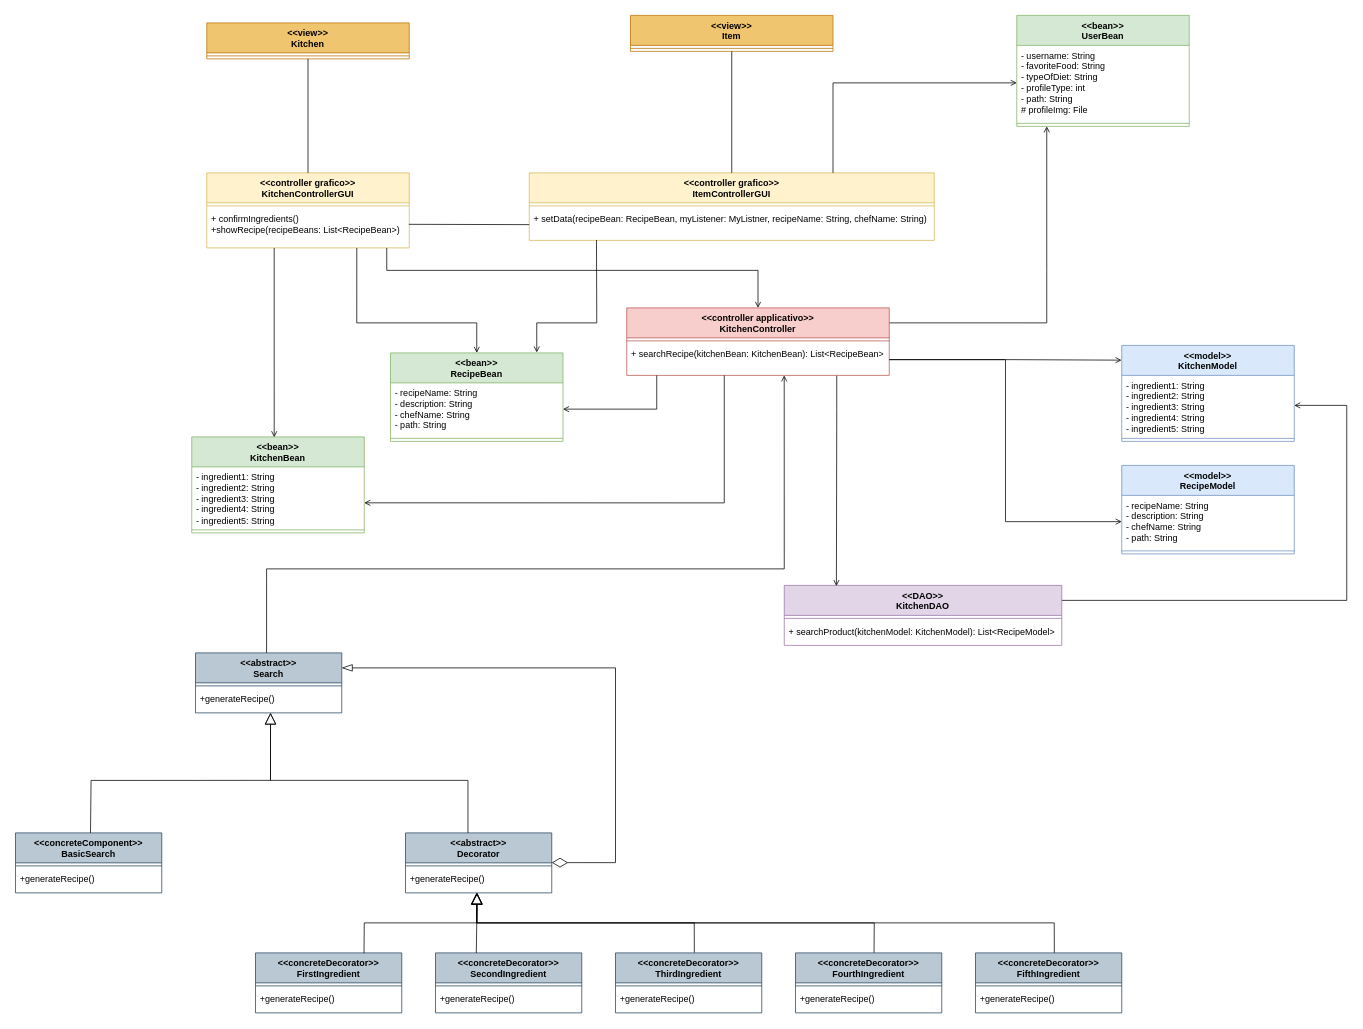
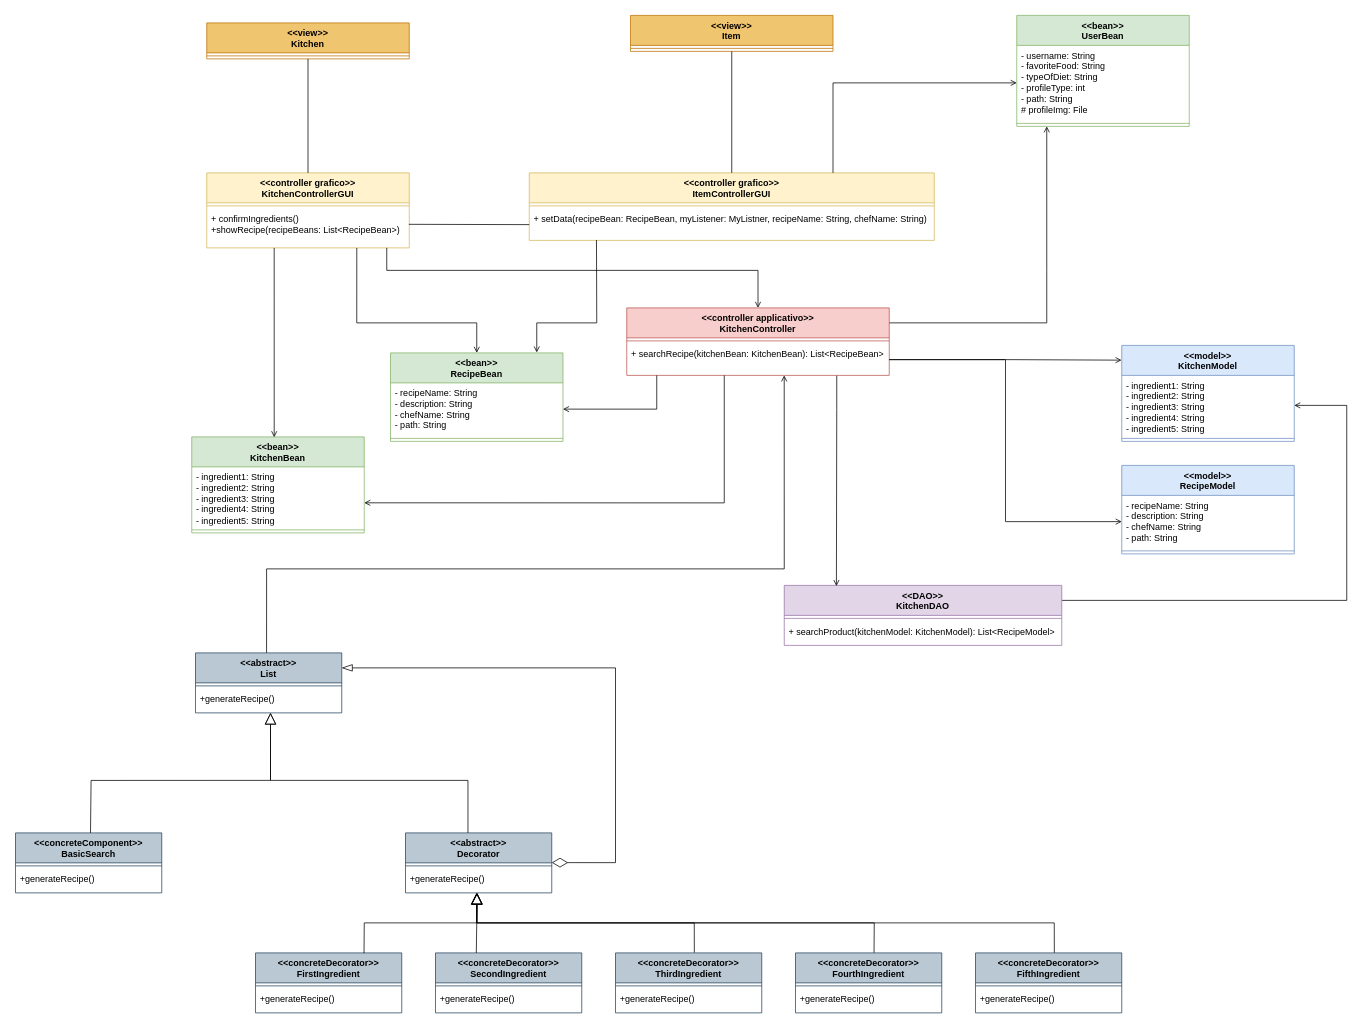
node "<<abstract>> Search": label "<<abstract>> Search" -> "<<abstract>> List"
